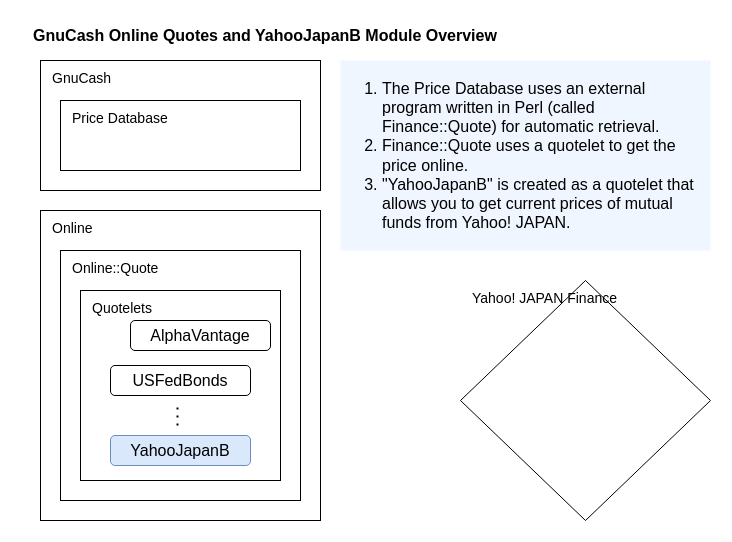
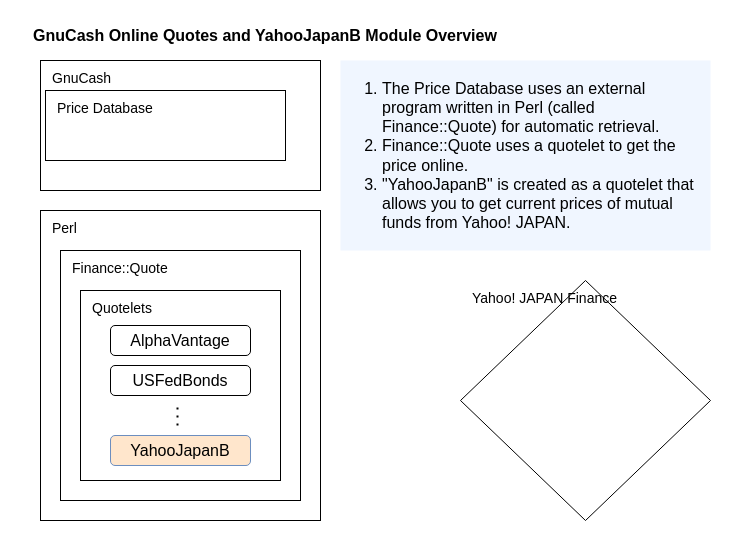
node "Price Database": moved (181, 136) -> (166, 126)
node "Online": label "Online" -> "Perl"
node "Online::Quote": label "Online::Quote" -> "Finance::Quote"
node "AlphaVantage": moved (201, 336) -> (181, 341)
node "YahooJapanB": fillcolor #dae8fc -> #ffe6cc
